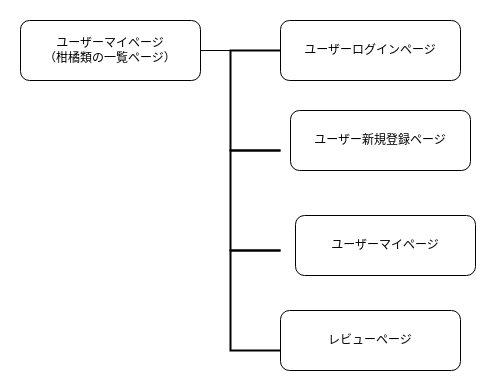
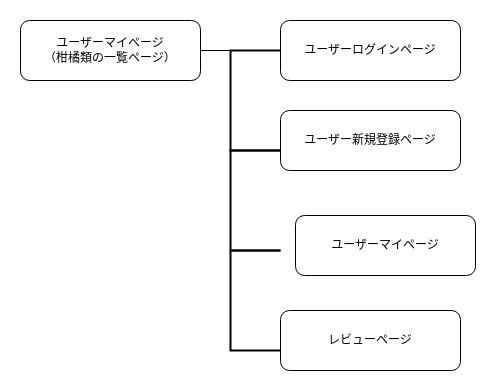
node "ユーザー新規登録ページ": moved (381, 141) -> (371, 141)
